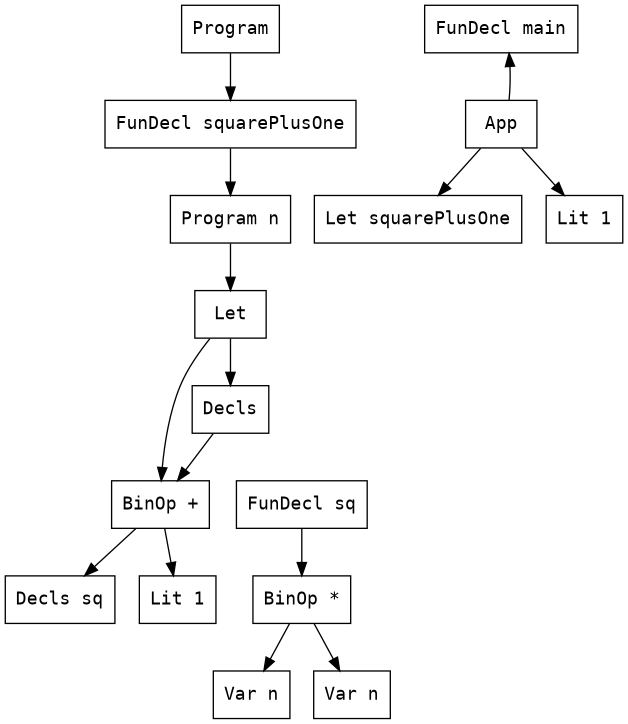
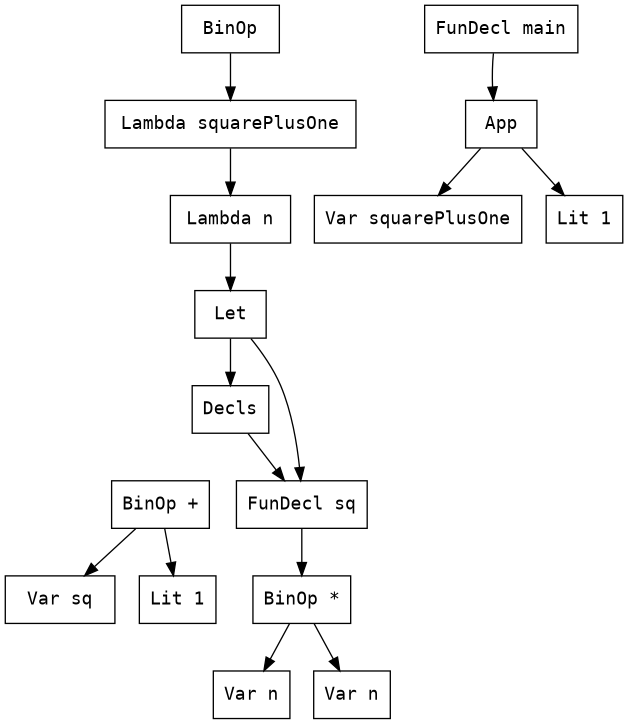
node "Program": label "Program" -> "BinOp"
edge "App" -> "FunDecl main": reversed
node "FunDecl squarePlusOne": label "FunDecl squarePlusOne" -> "Lambda squarePlusOne"
node "Program n": label "Program n" -> "Lambda n"
node "Let squarePlusOne": label "Let squarePlusOne" -> "Var squarePlusOne"
edge "Let" -> "BinOp +": now "Let" -> "FunDecl sq"
edge "Decls" -> "BinOp +": now "Decls" -> "FunDecl sq"
node "Decls sq": label "Decls sq" -> "Var sq"
